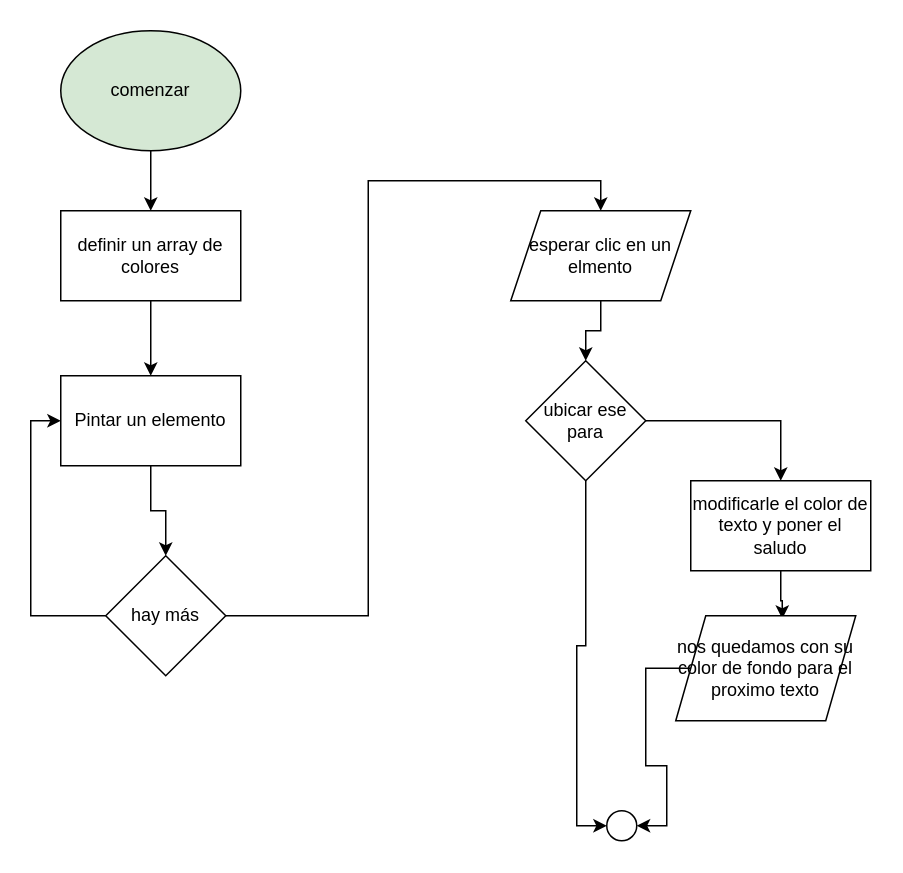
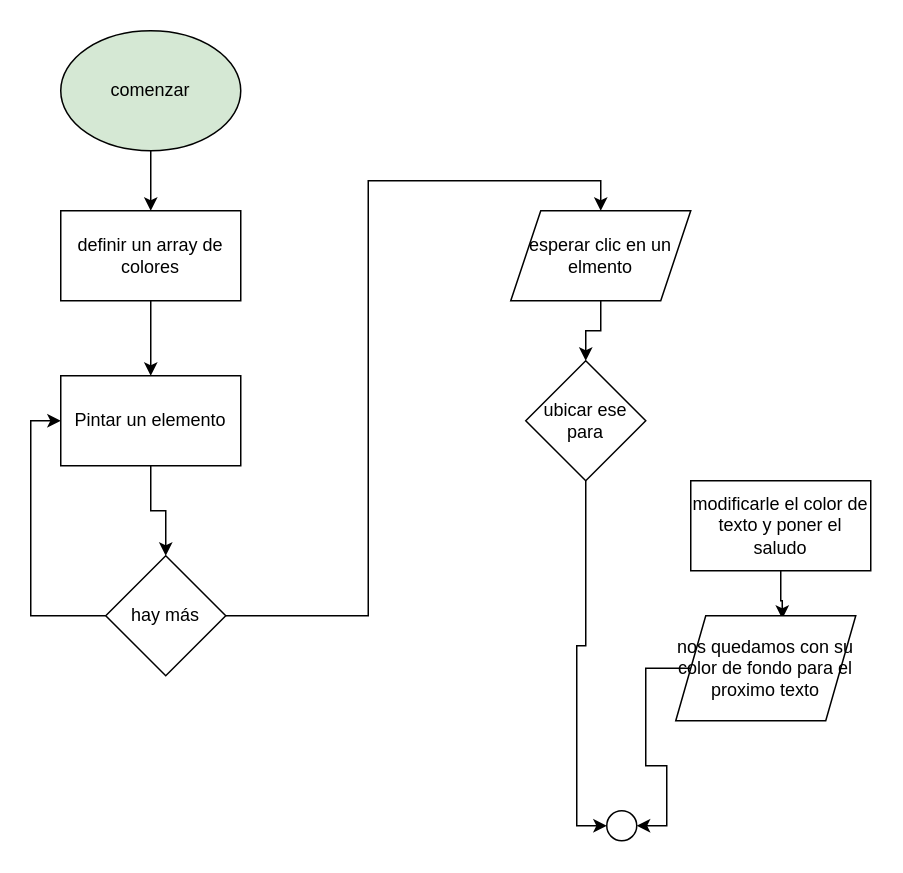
edge "ubicar ese para" -> "modificarle el color de texto y poner el saludo": removed
